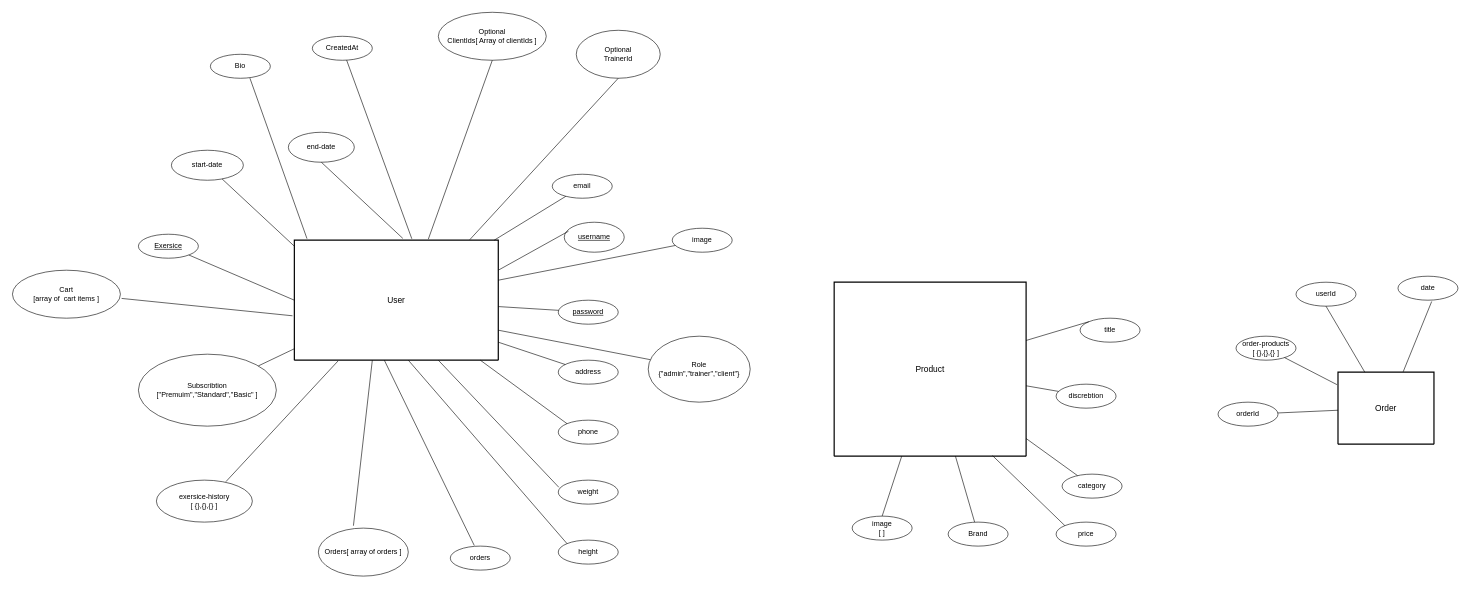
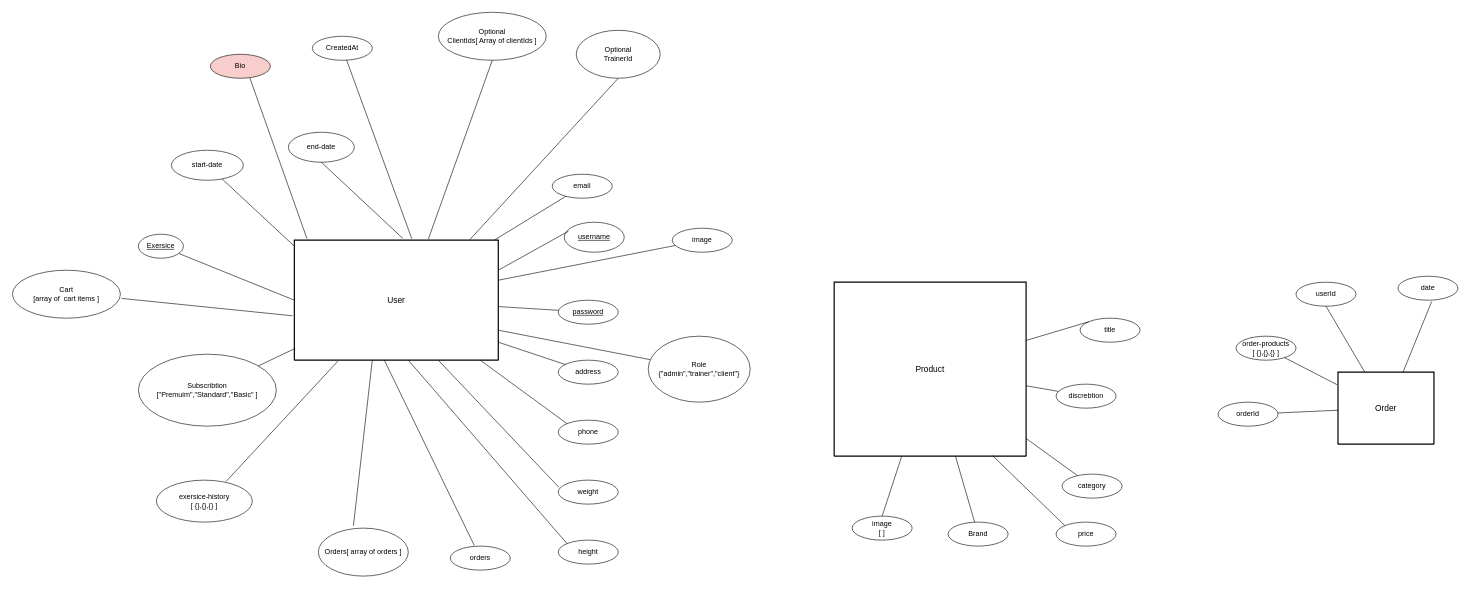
node "Bio": fillcolor #ffffff -> #f8cecc
node "Exersice": size 60x24 -> 45x24
